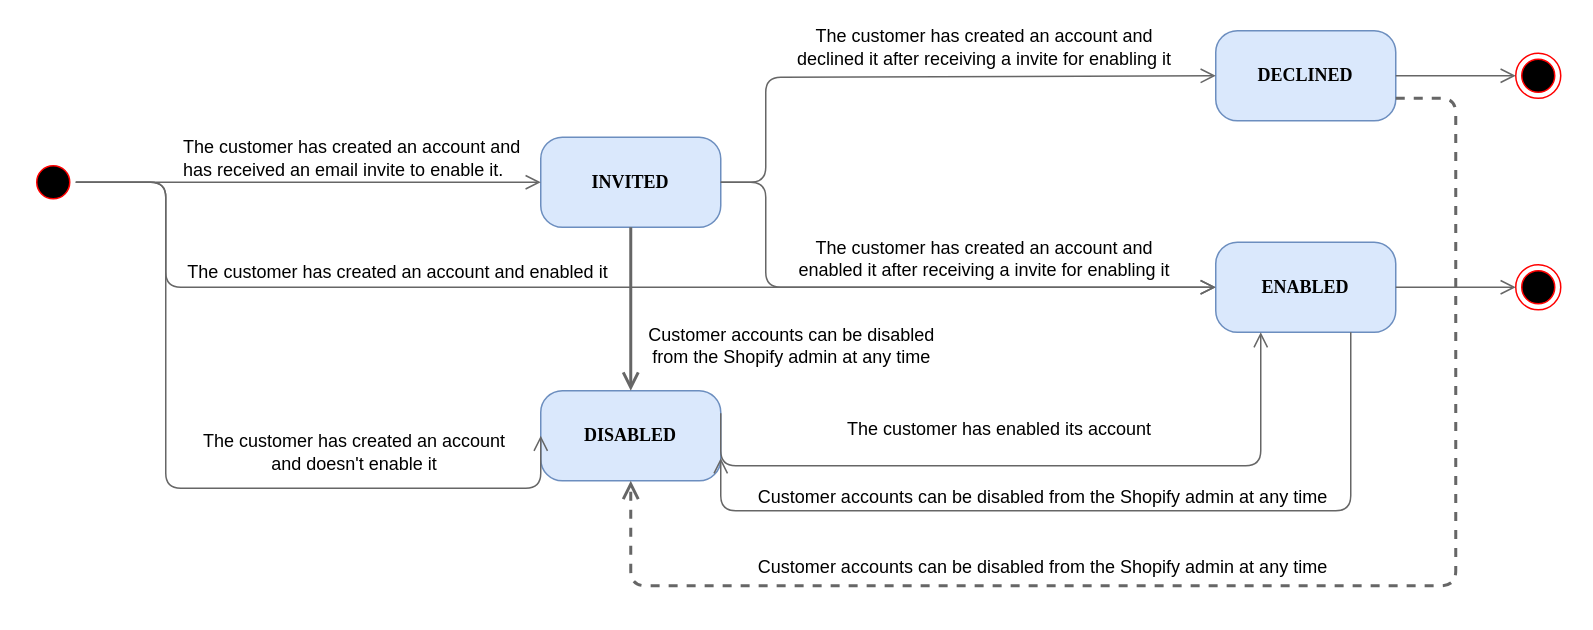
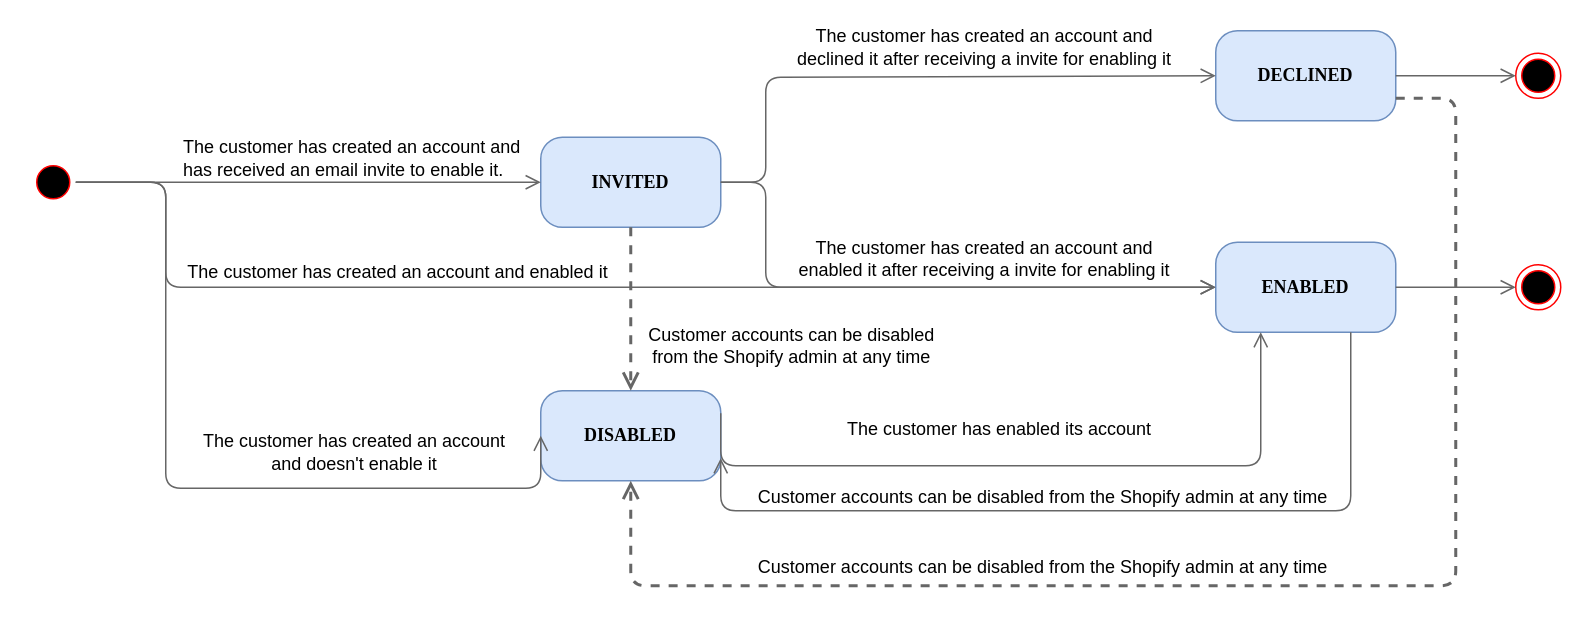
edge "INVITED" -> "DISABLED": style solid -> dashed
